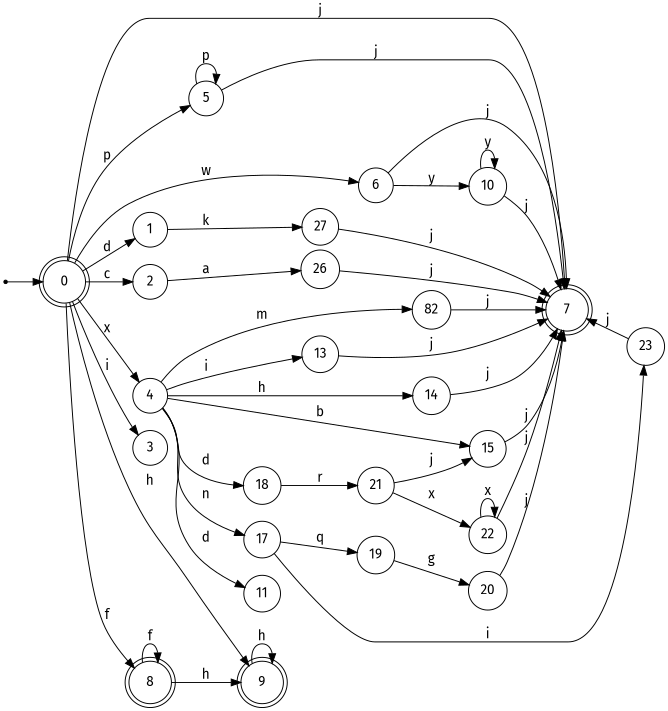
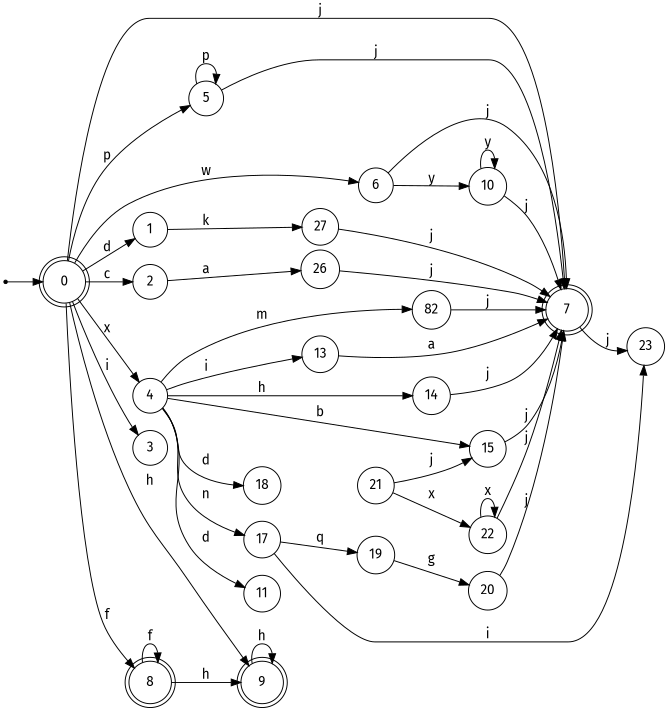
edge "23" -> "7": reversed
edge "13" -> "7": label "j" -> "a"
edge "18" -> "21": removed, label "r"
